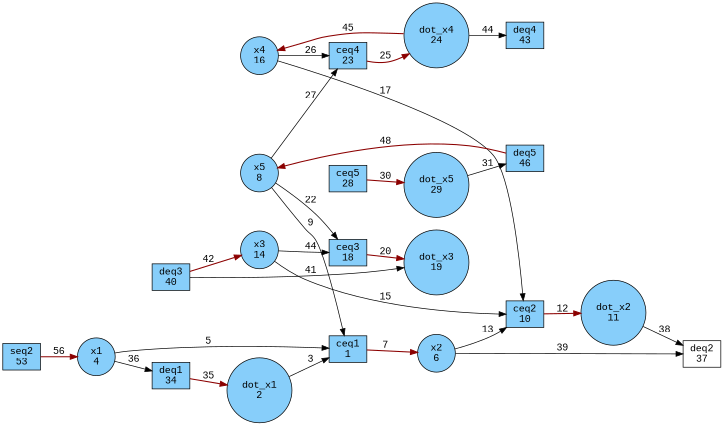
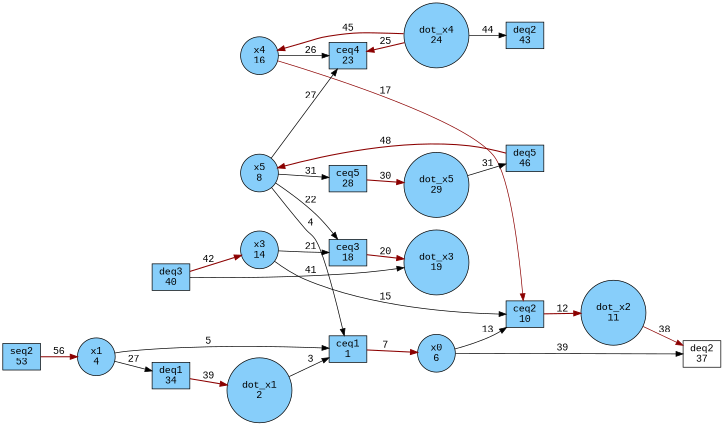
node "deq4 43": label "deq4 43" -> "deq2 43"
edge "ceq4 23" -> "dot_x4 24": reversed
edge "x4 16" -> "ceq2 10": color black -> red4
edge "x5 8" -> "ceq5 28": added, label "31"
edge "x5 8" -> "ceq1 1": label "9" -> "4"
edge "x3 14" -> "ceq3 18": label "44" -> "21"
edge "dot_x2 11" -> "deq2 37": color black -> red4
node "x2 6": label "x2 6" -> "x0 6"
edge "x1 4" -> "deq1 34": label "36" -> "27"
edge "deq1 34" -> "dot_x1 2": label "35" -> "39"
